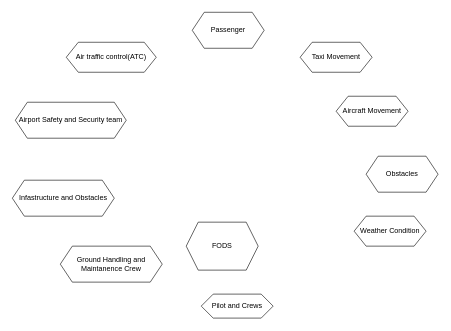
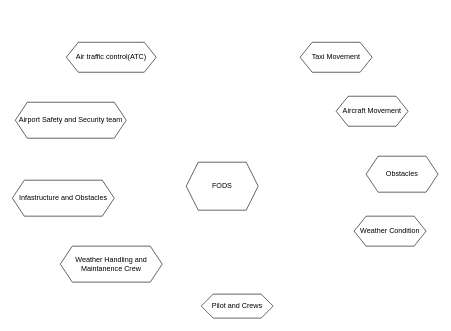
node "Passenger": removed
node "FODS": moved (222, 246) -> (222, 186)
node "Ground Handling and Maintanence Crew": label "Ground Handling and Maintanence Crew" -> "Weather Handling and Maintanence Crew"
